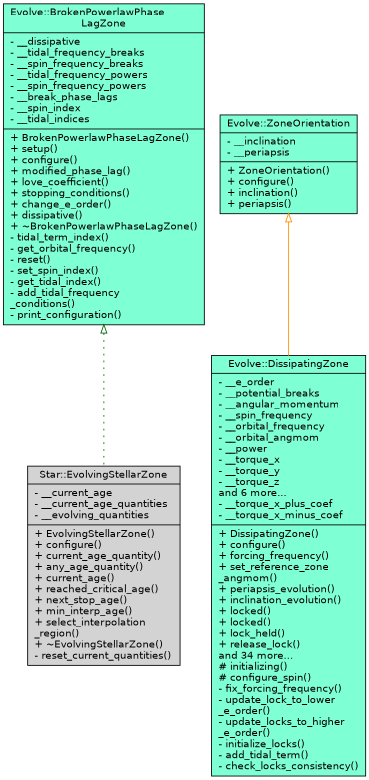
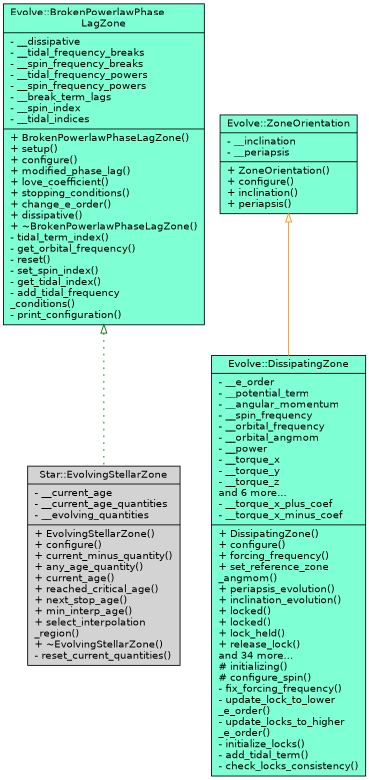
node "Evolve::BrokenPowerlawPhase": text "- __break_phase_lags" -> "- __break_term_lags"
node "Evolve::DissipatingZone": text "- __potential_breaks" -> "- __potential_term"
node "Star::EvolvingStellarZone": text "+ current_age_quantity()" -> "+ current_minus_quantity()"
